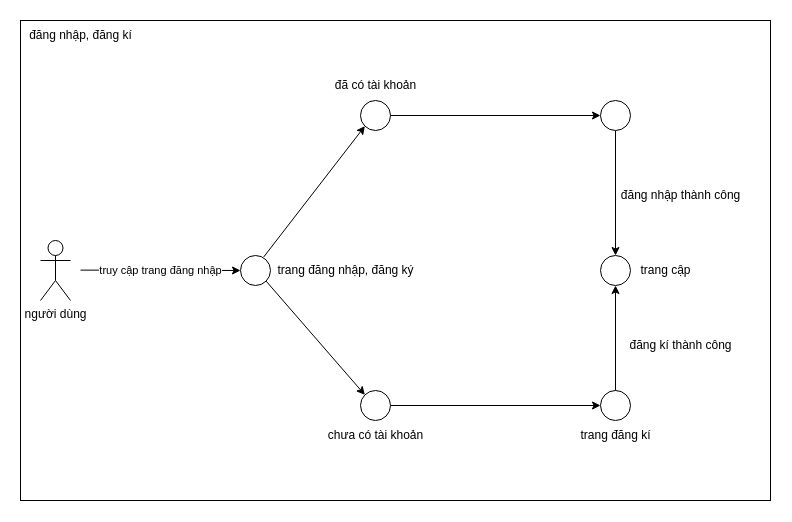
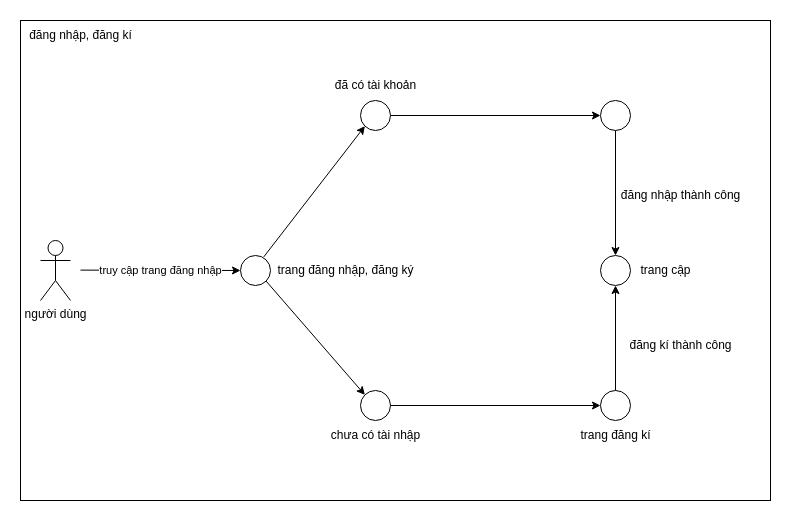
node "chưa có tài khoản": label "chưa có tài khoản" -> "chưa có tài nhập"
